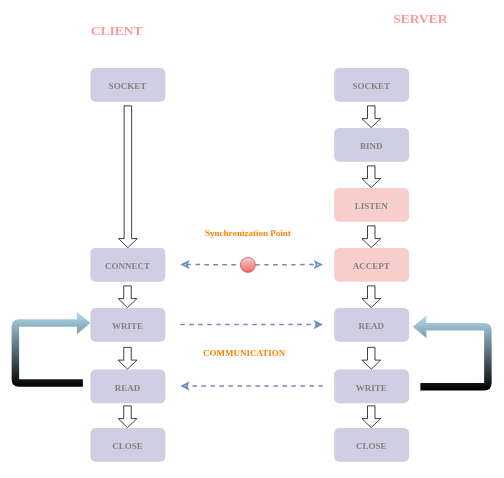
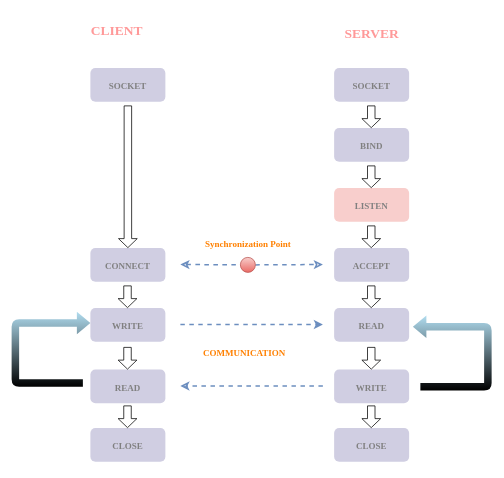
node "SERVER": moved (420, 19) -> (372, 34)
node "Synchronization Point": moved (248, 233) -> (248, 244)
node "ACCEPT": fillcolor #f8cecc -> #d0cee2
